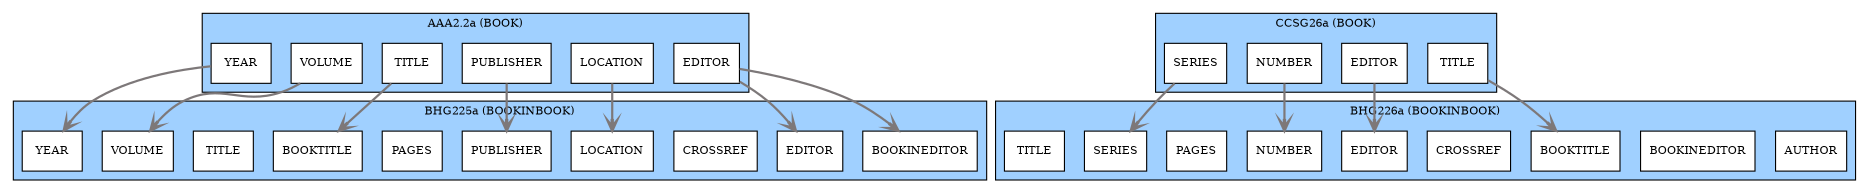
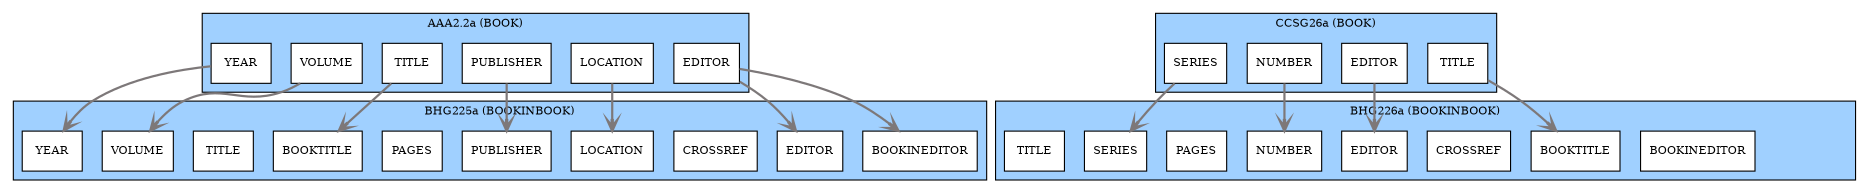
node "AUTHOR": removed
